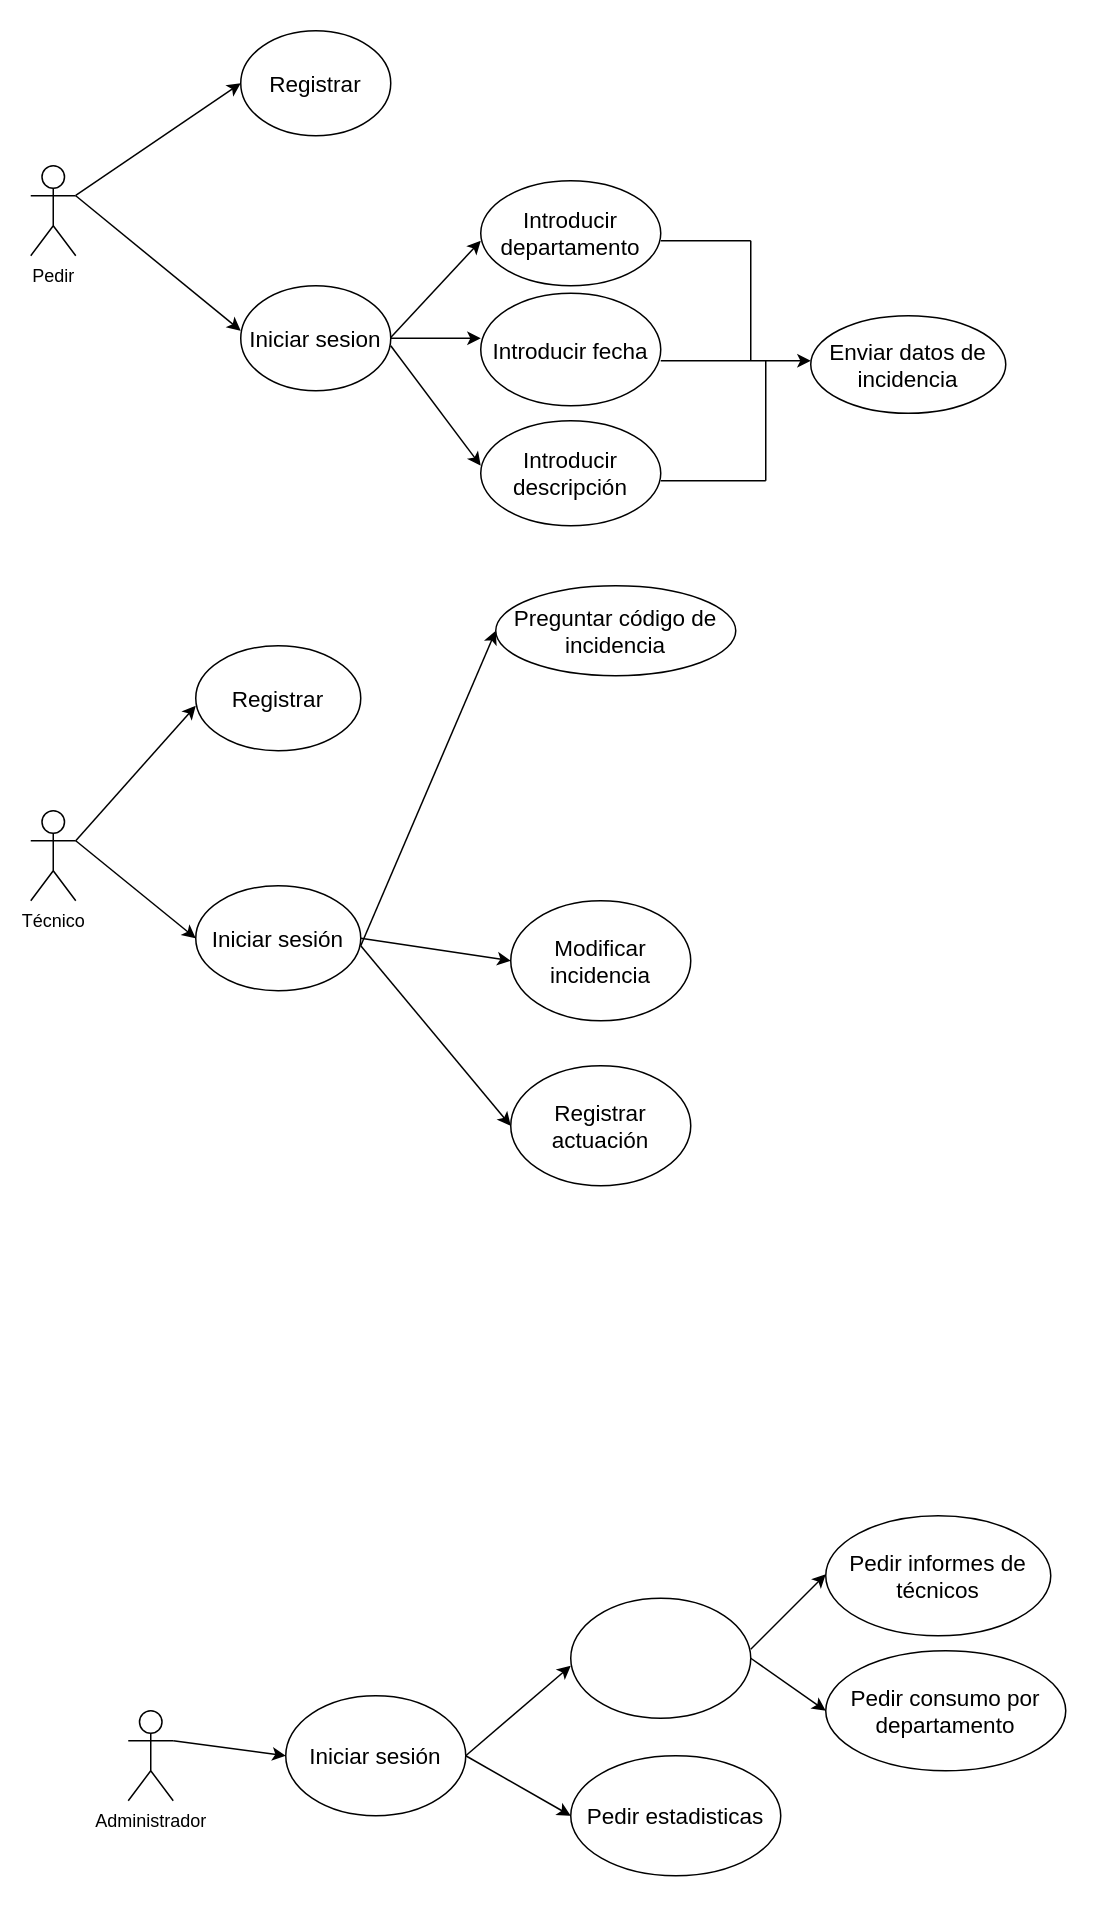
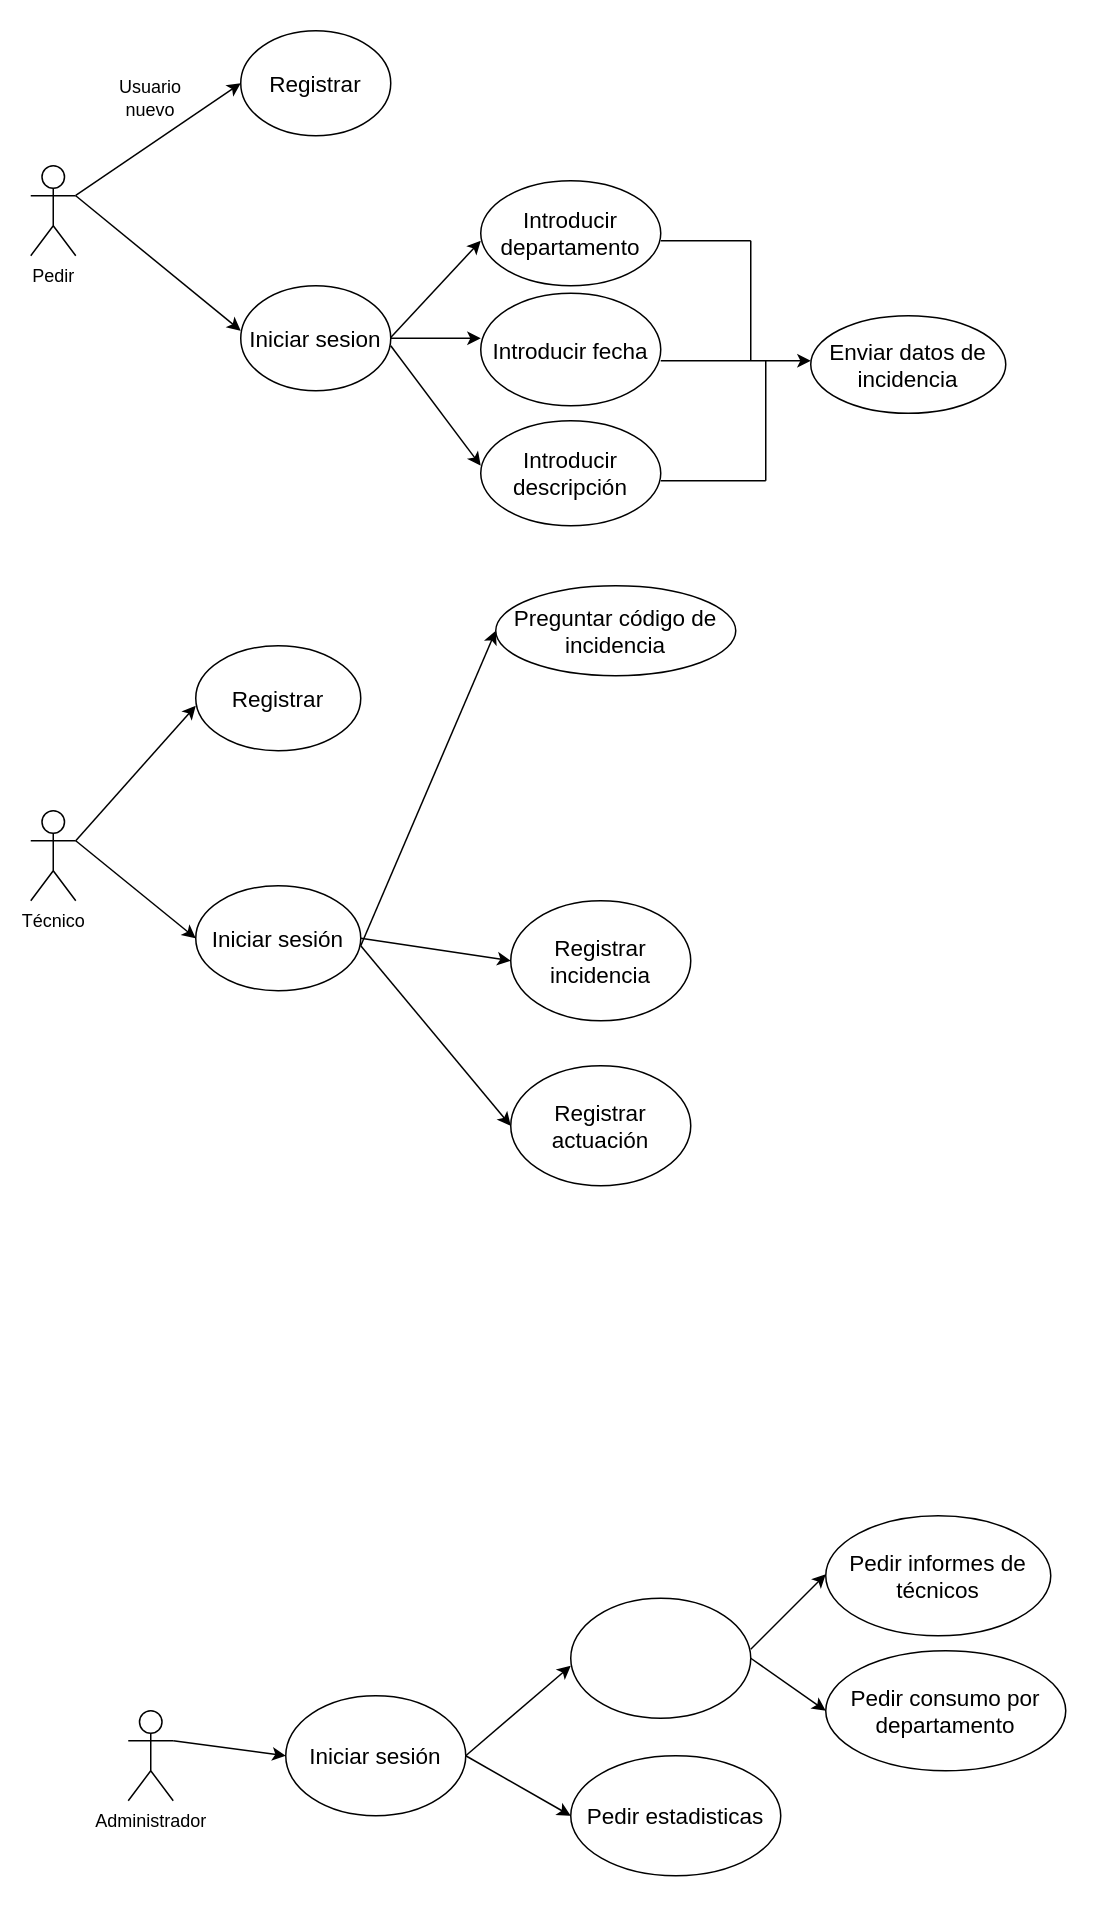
node "Usuario nuevo": added
node "Modificar incidencia": label "Modificar incidencia" -> "Registrar incidencia"
